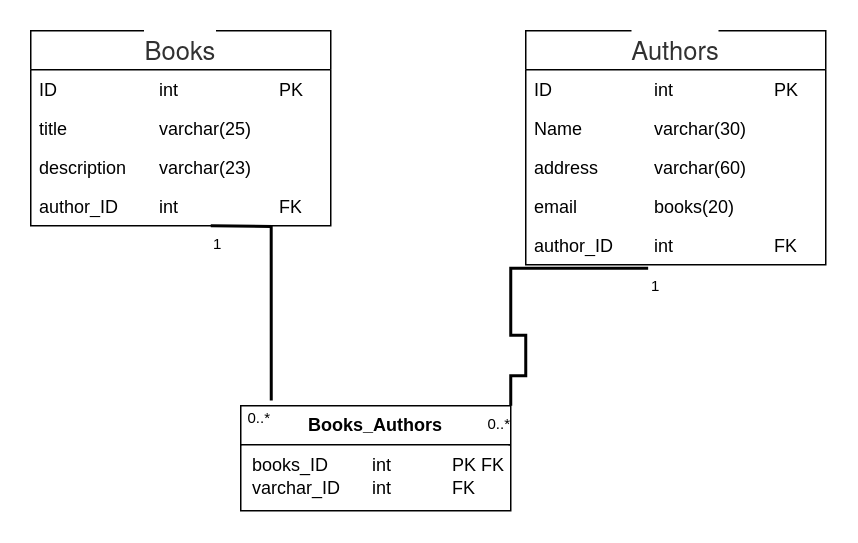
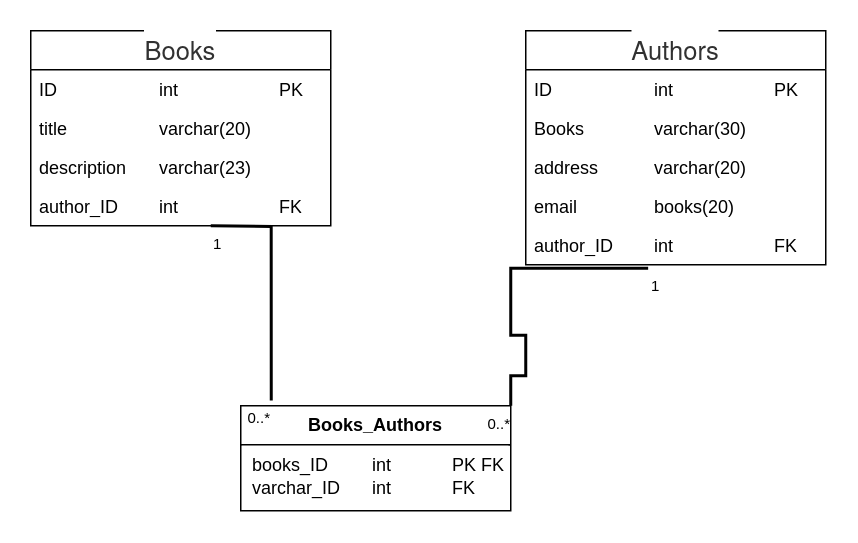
node "title varchar(25)": label "title varchar(25)" -> "title varchar(20)"
node "Name varchar(30)": label "Name varchar(30)" -> "Books varchar(30)"
node "address varchar(60)": label "address varchar(60)" -> "address varchar(20)"
